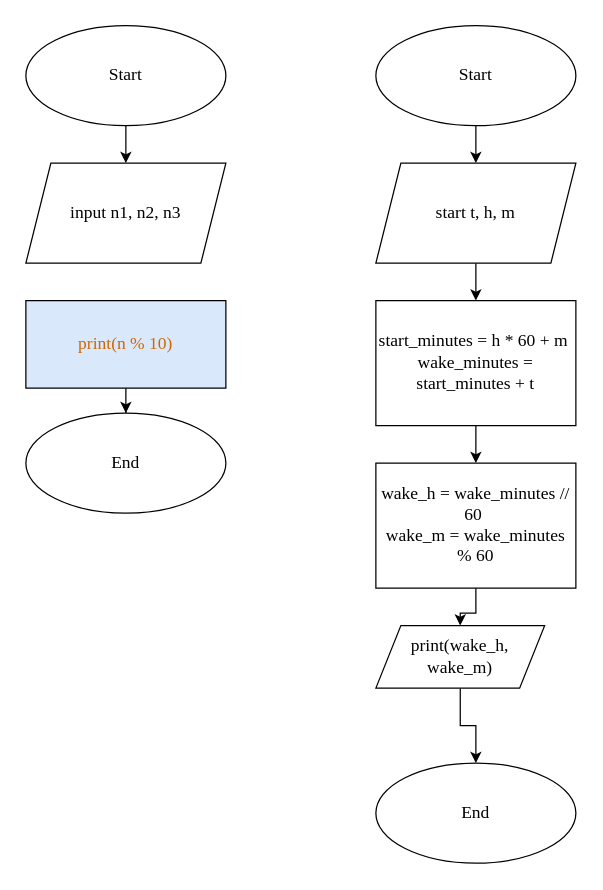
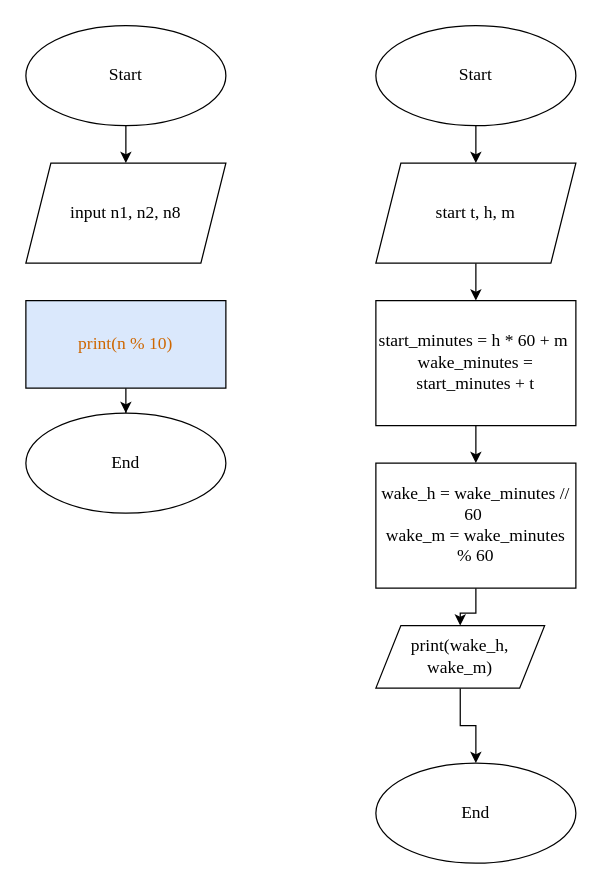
node "input n1, n2, n3": label "input n1, n2, n3" -> "input n1, n2, n8"
